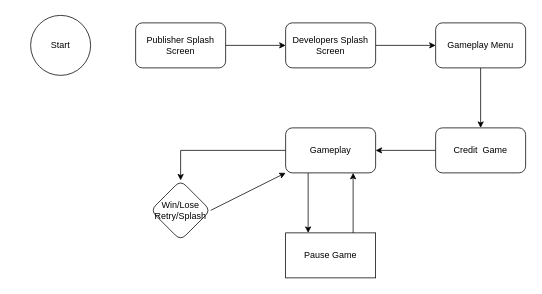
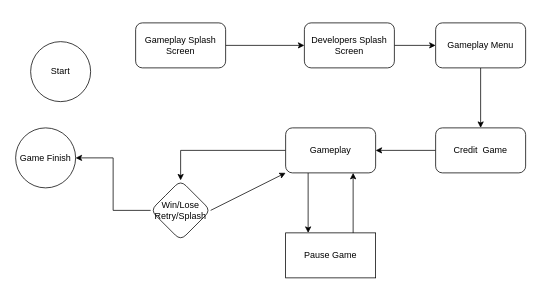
node "Start": moved (60, 45) -> (60, 72)
node "Publisher Splash Screen": label "Publisher Splash Screen" -> "Gameplay Splash Screen"
node "Developers Splash Screen": moved (330, 45) -> (349, 45)
node "Game Finish": added
edge "Win/Lose Retry/Splash" -> "Game Finish": added
